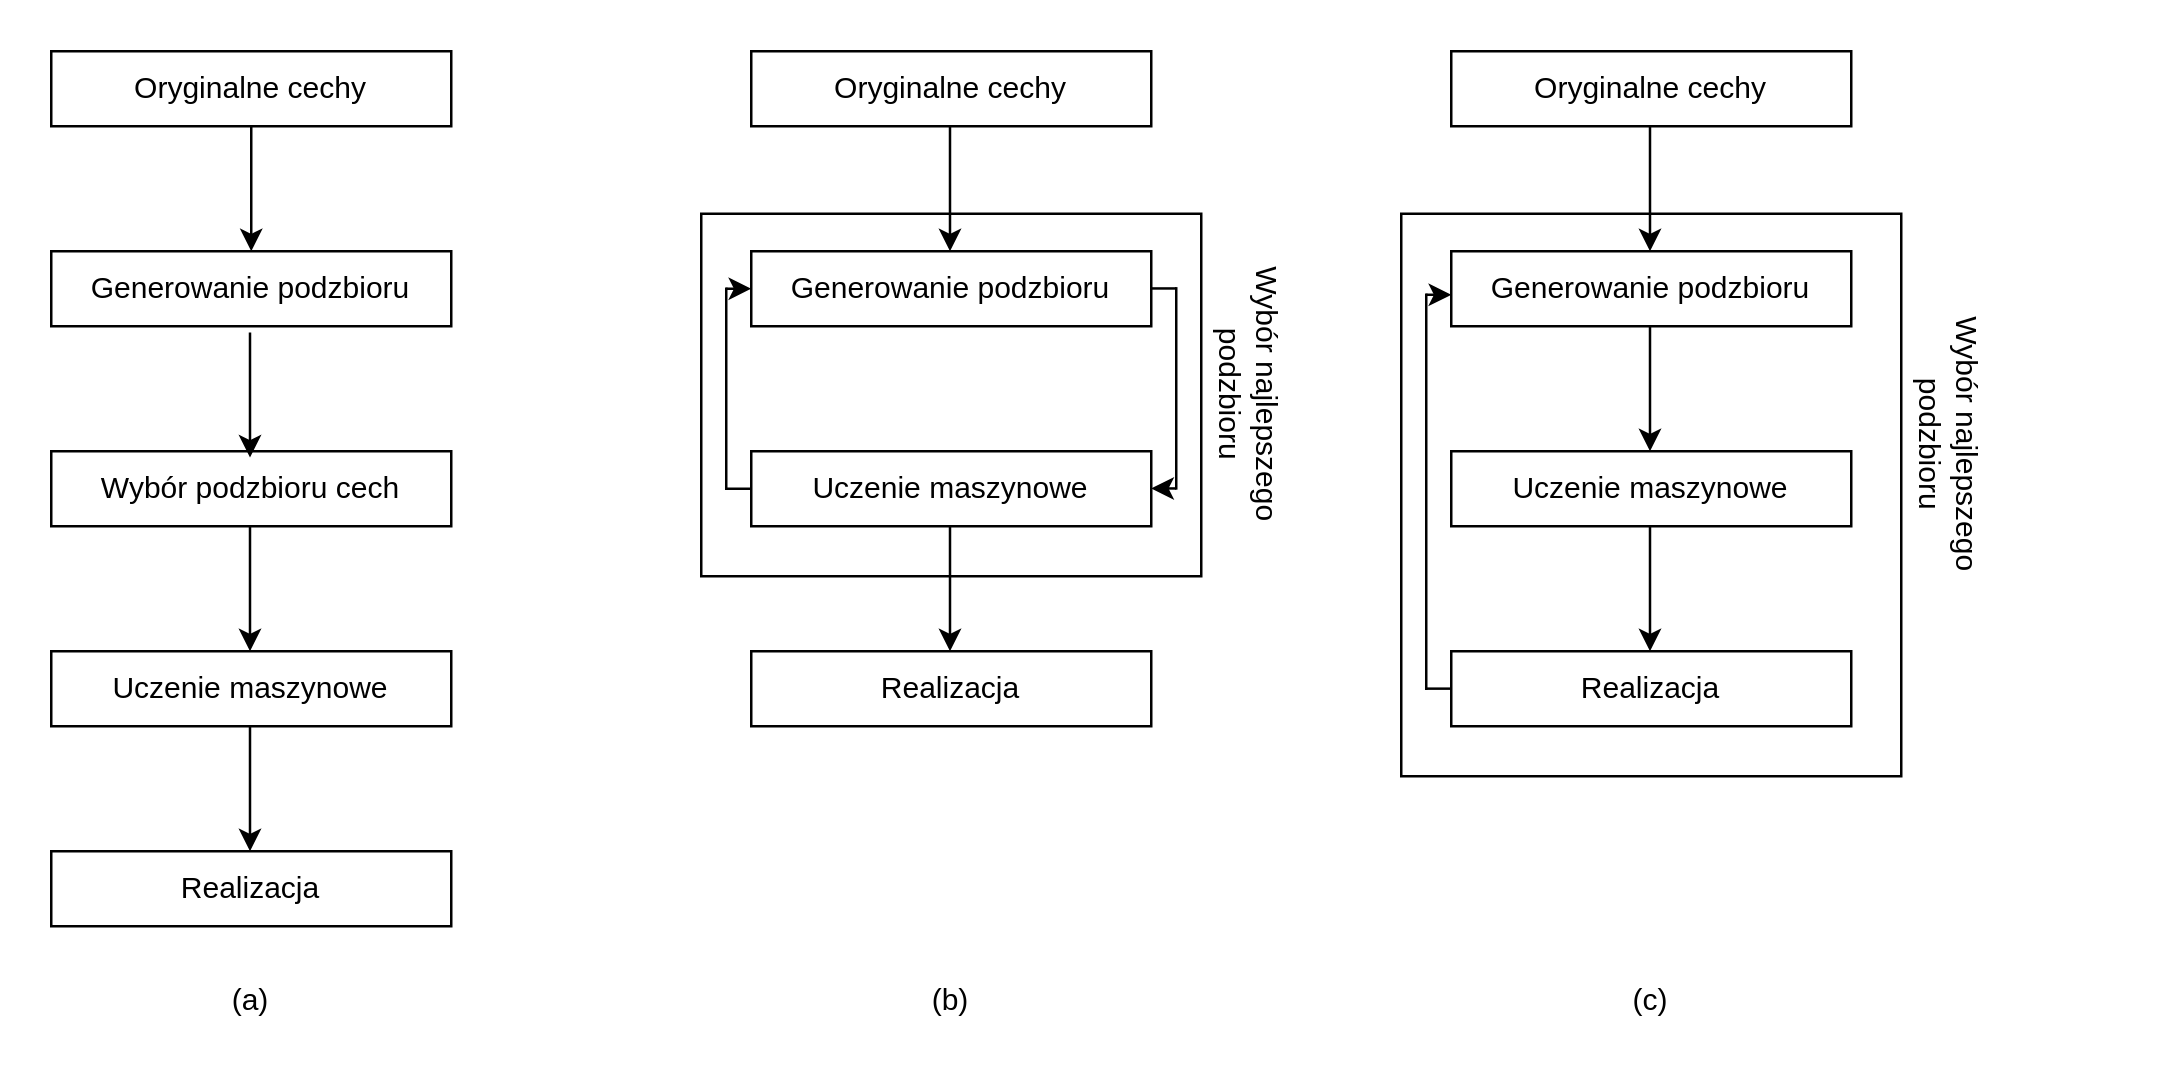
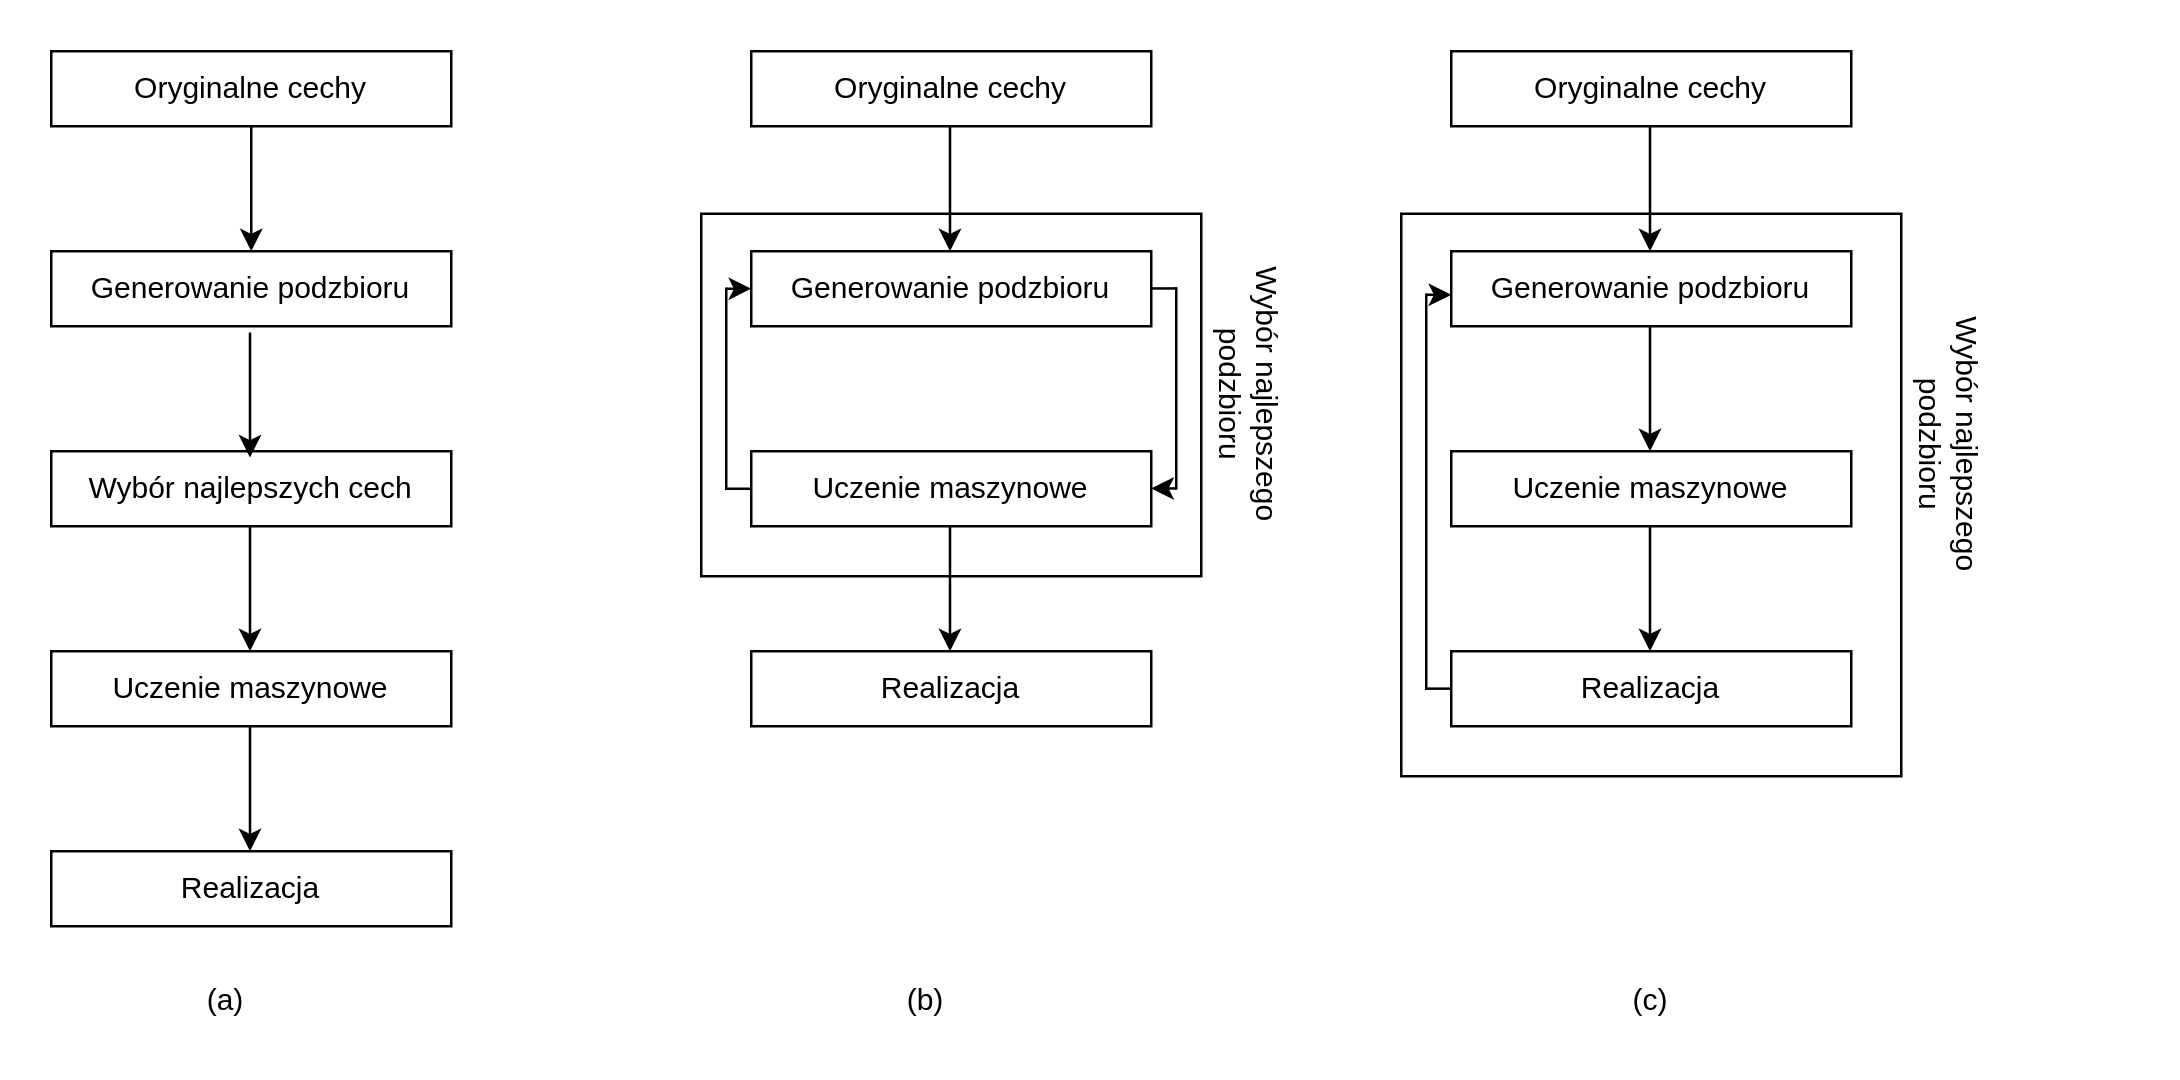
node "Wybór podzbioru cech": label "Wybór podzbioru cech" -> "Wybór najlepszych cech"
node "(a)": moved (251, 1001) -> (226, 1001)
node "(b)": moved (951, 1001) -> (926, 1001)
